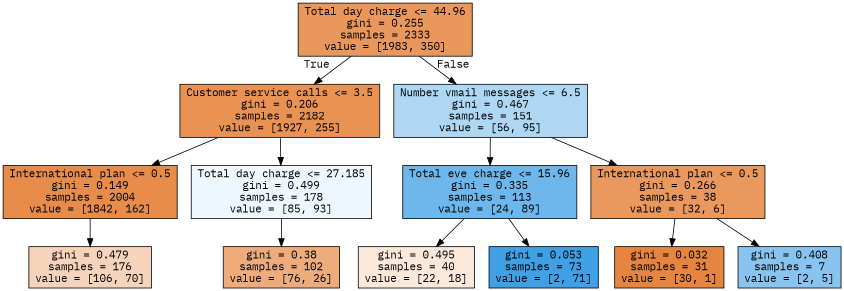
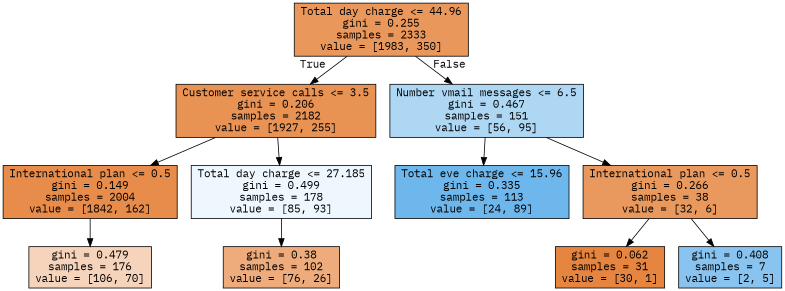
node "gini = 0.495 samples = 40 value = [22, 18]": removed
node "gini = 0.053 samples = 73 value = [2, 71]": removed
node "gini = 0.032 samples = 31 value = [30, 1]": label "gini = 0.032 samples = 31 value = [30, 1]" -> "gini = 0.062 samples = 31 value = [30, 1]"
